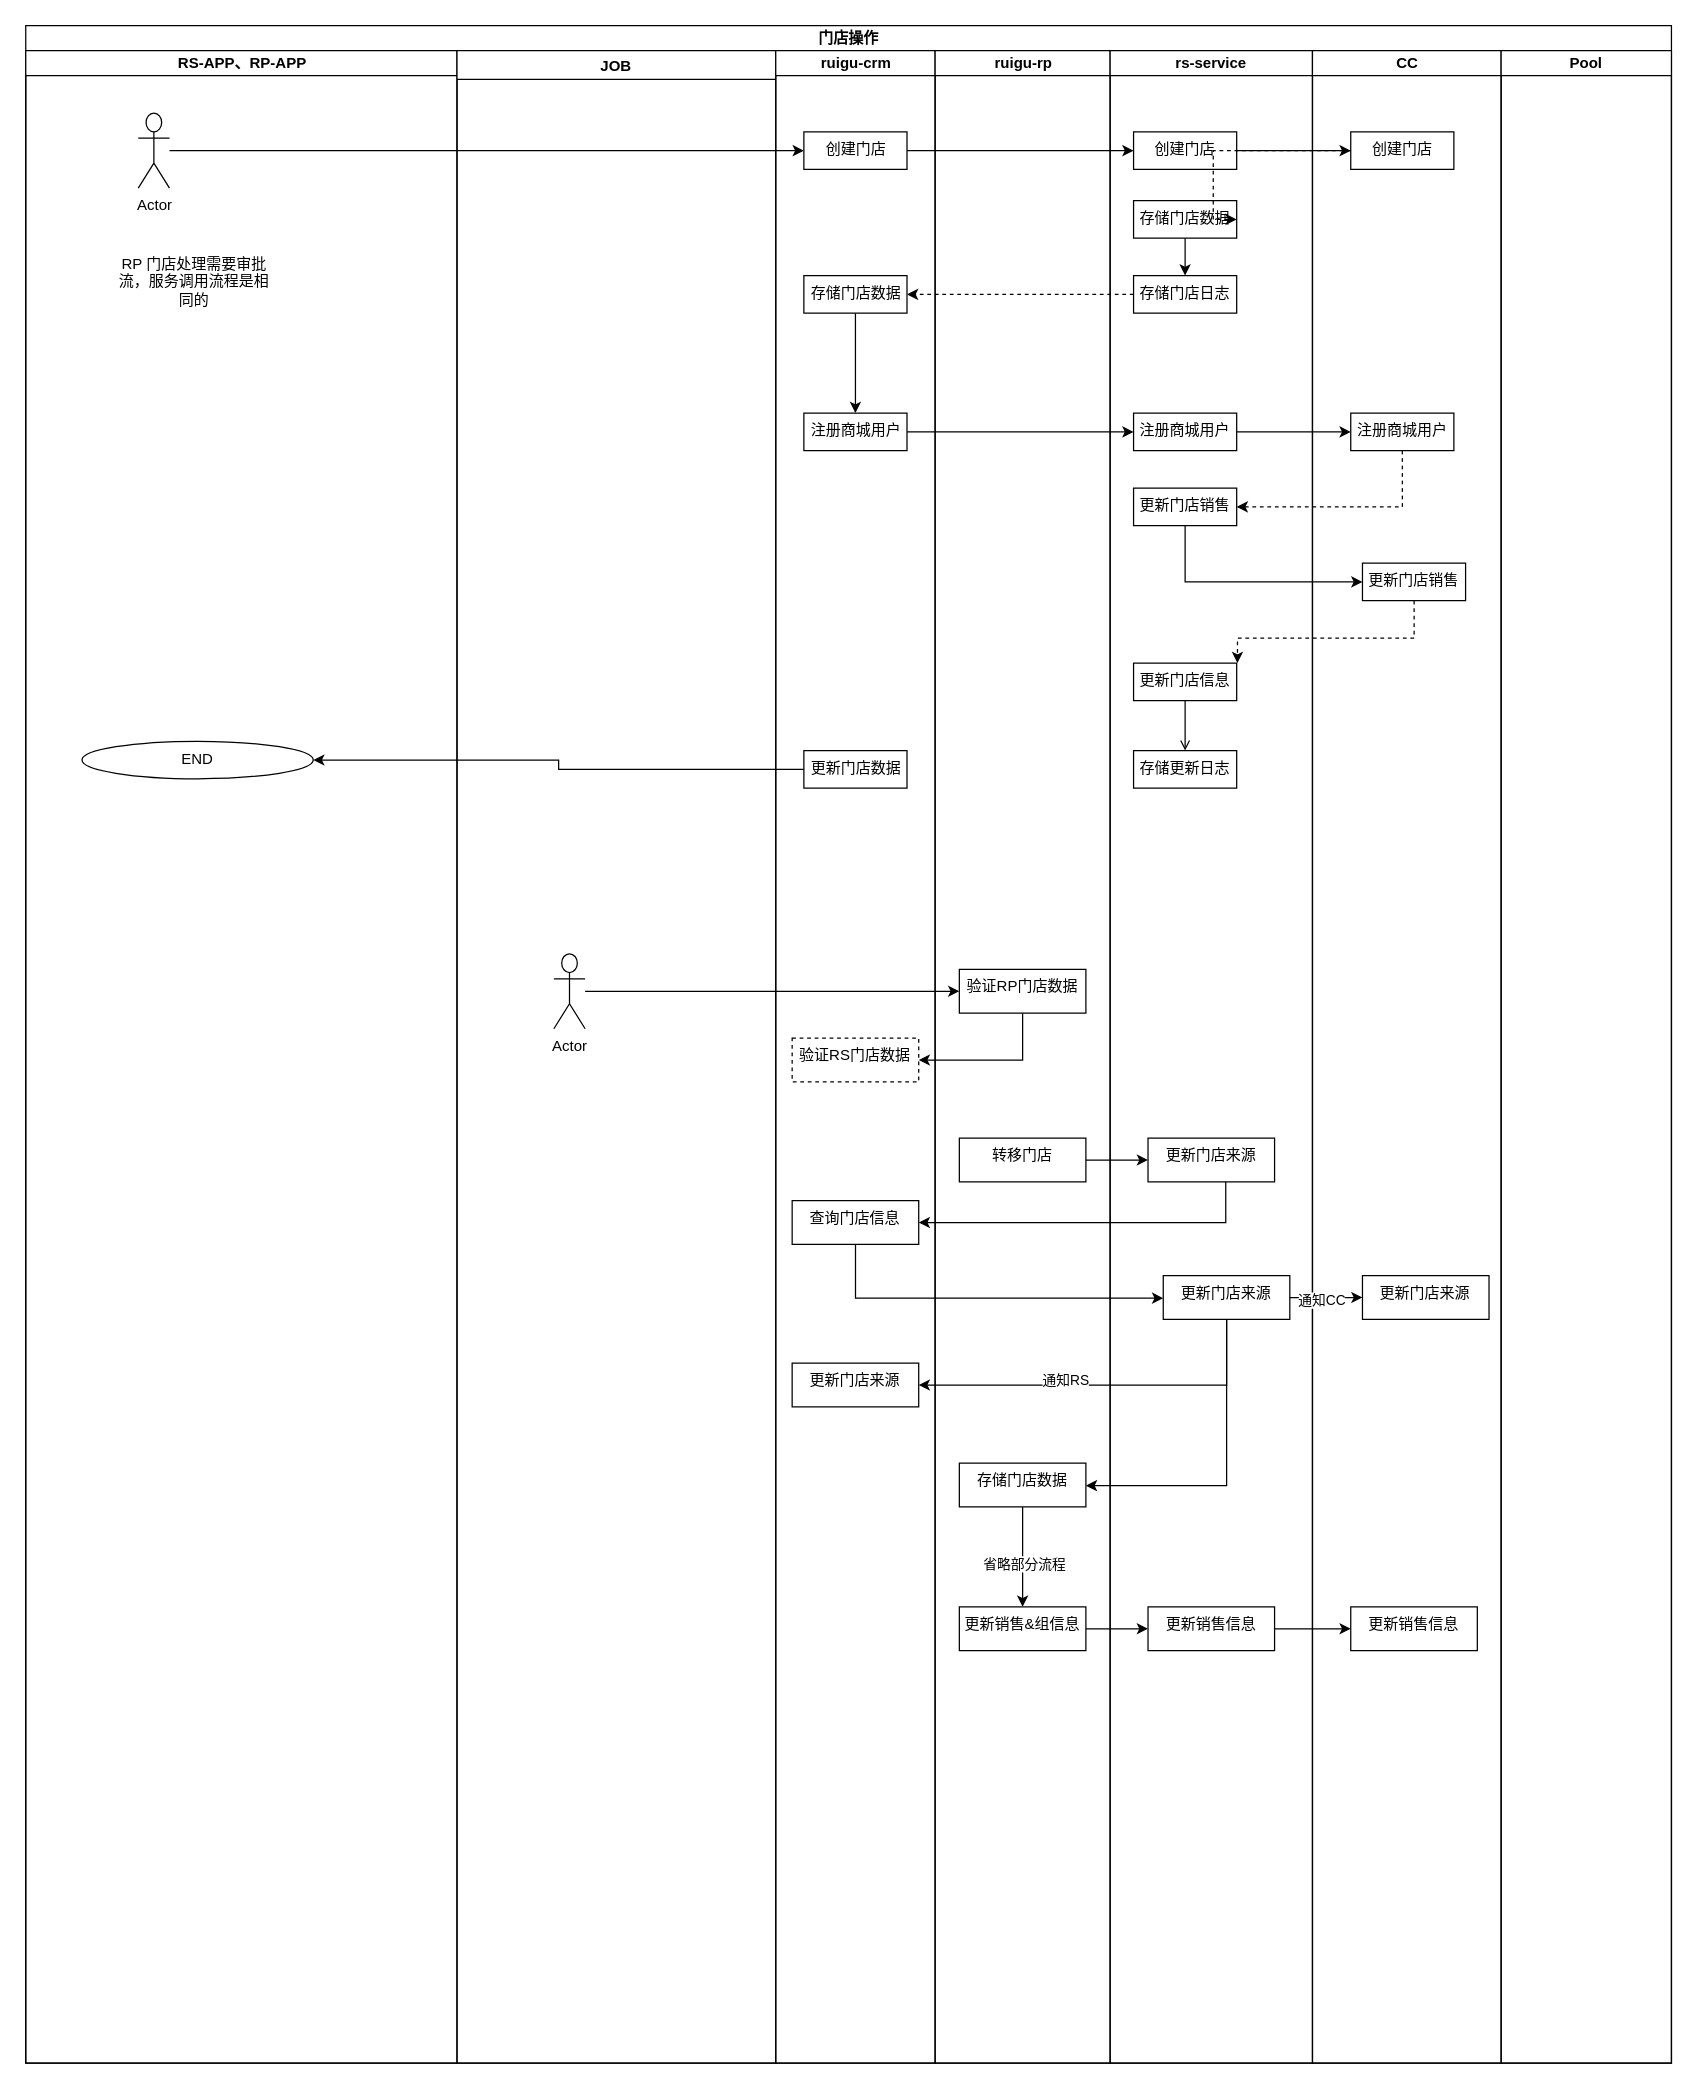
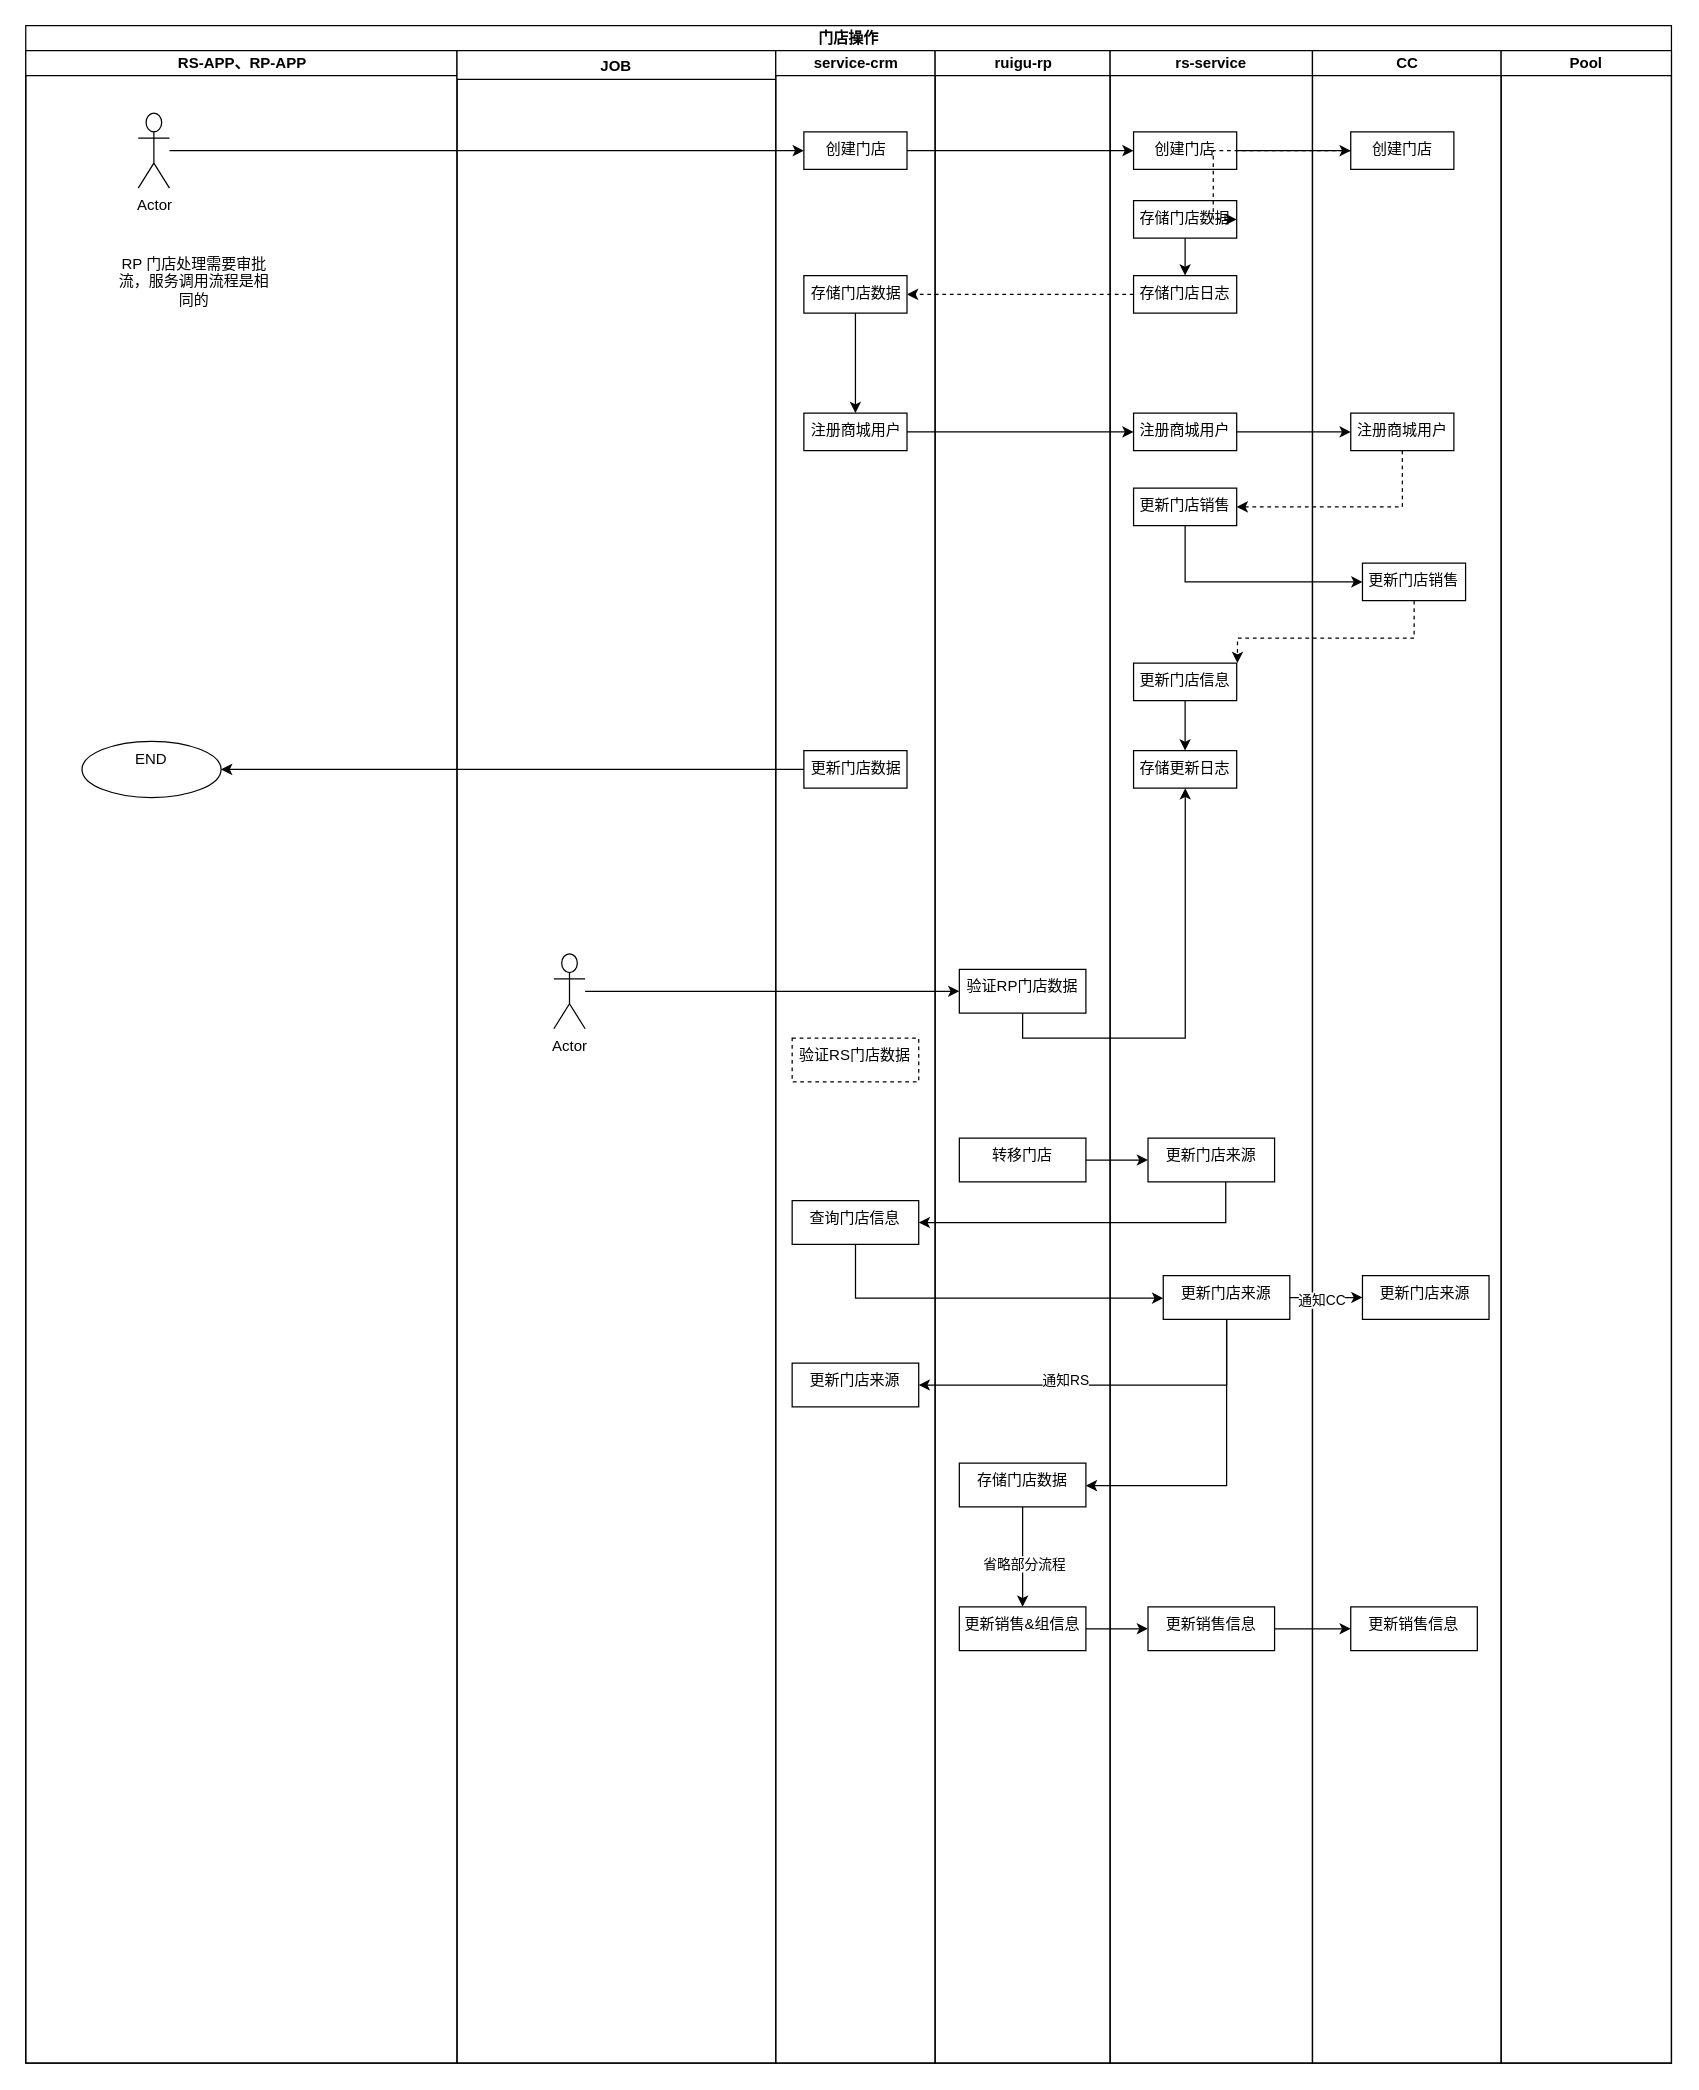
node "ruigu-crm": label "ruigu-crm" -> "service-crm"
edge "更新门店信息" -> "存储更新日志": arrowhead open -> classic
node "END": size 231x38 -> 139x56
edge "验证RP门店数据" -> "验证RS门店数据": now "验证RP门店数据" -> "存储更新日志"
